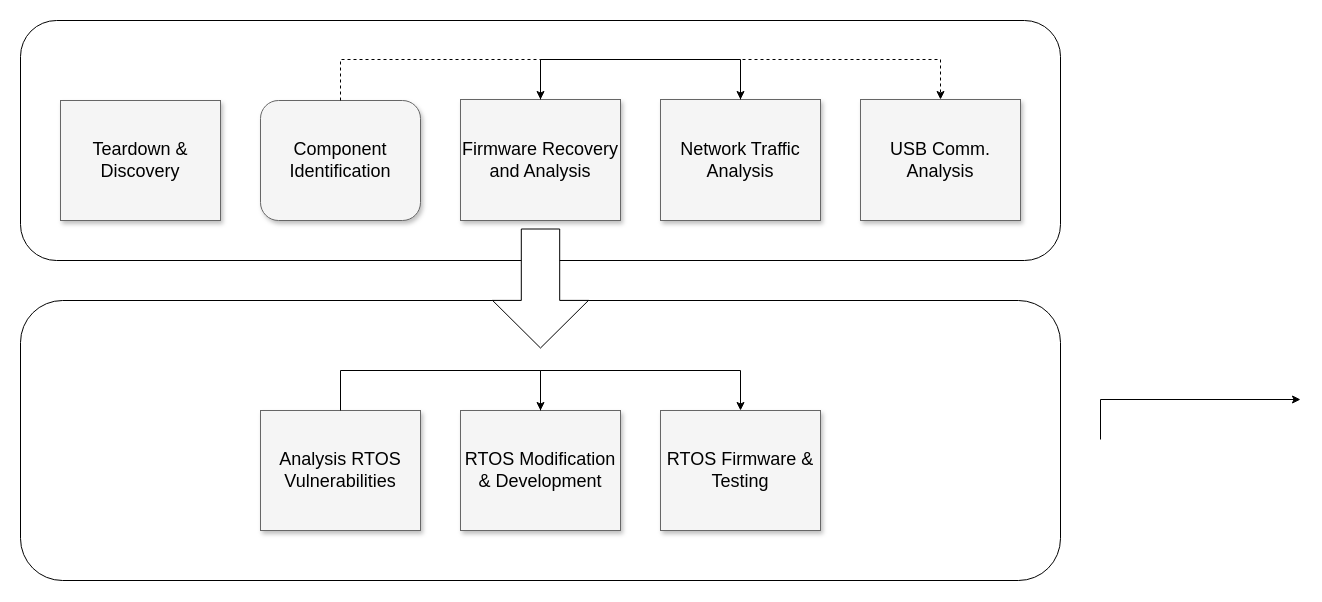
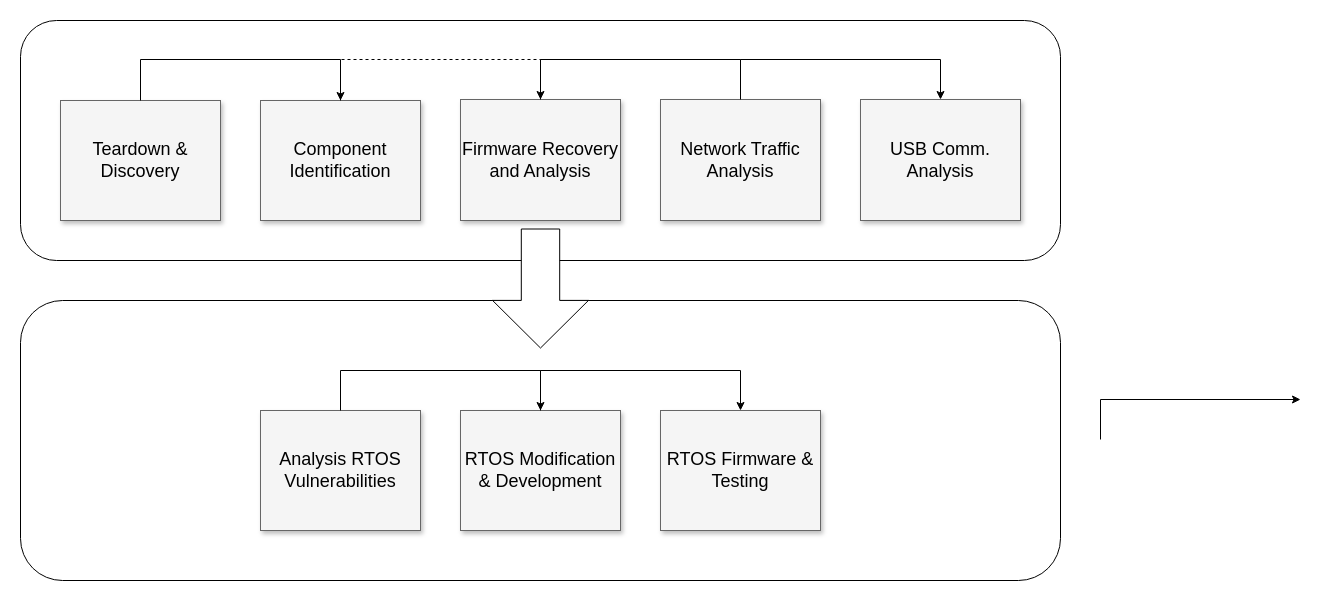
edge "Teardown & Discovery" -> "Component Identification": added
edge "Firmware Recovery and Analysis" -> "Network Traffic Analysis": arrowhead classic -> none
edge "Network Traffic Analysis" -> "USB Comm. Analysis": style dashed -> solid
node "Component Identification": shape rounded rectangle -> rectangle
